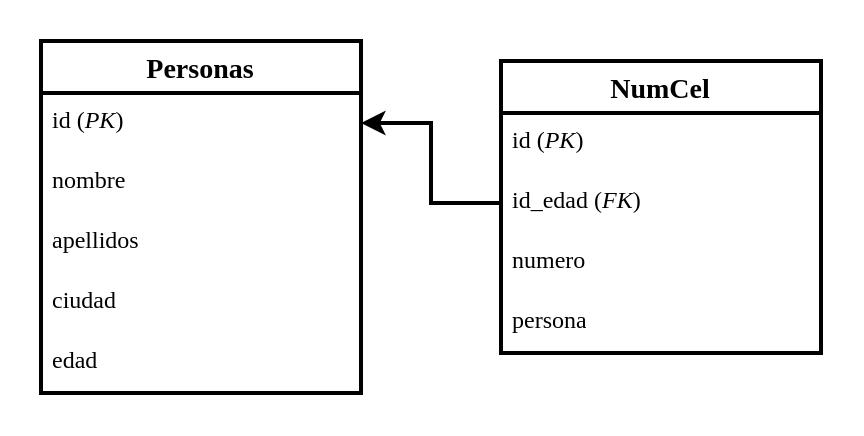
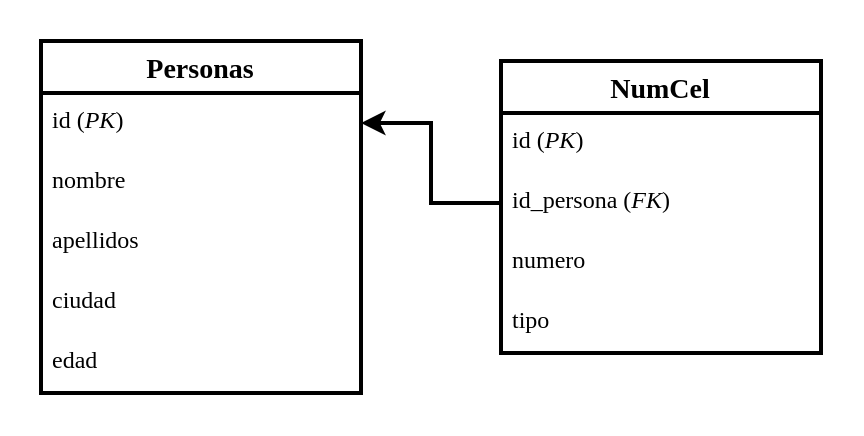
node "id_edad (FK)": label "id_edad (FK)" -> "id_persona (FK)"
node "persona": label "persona" -> "tipo"
